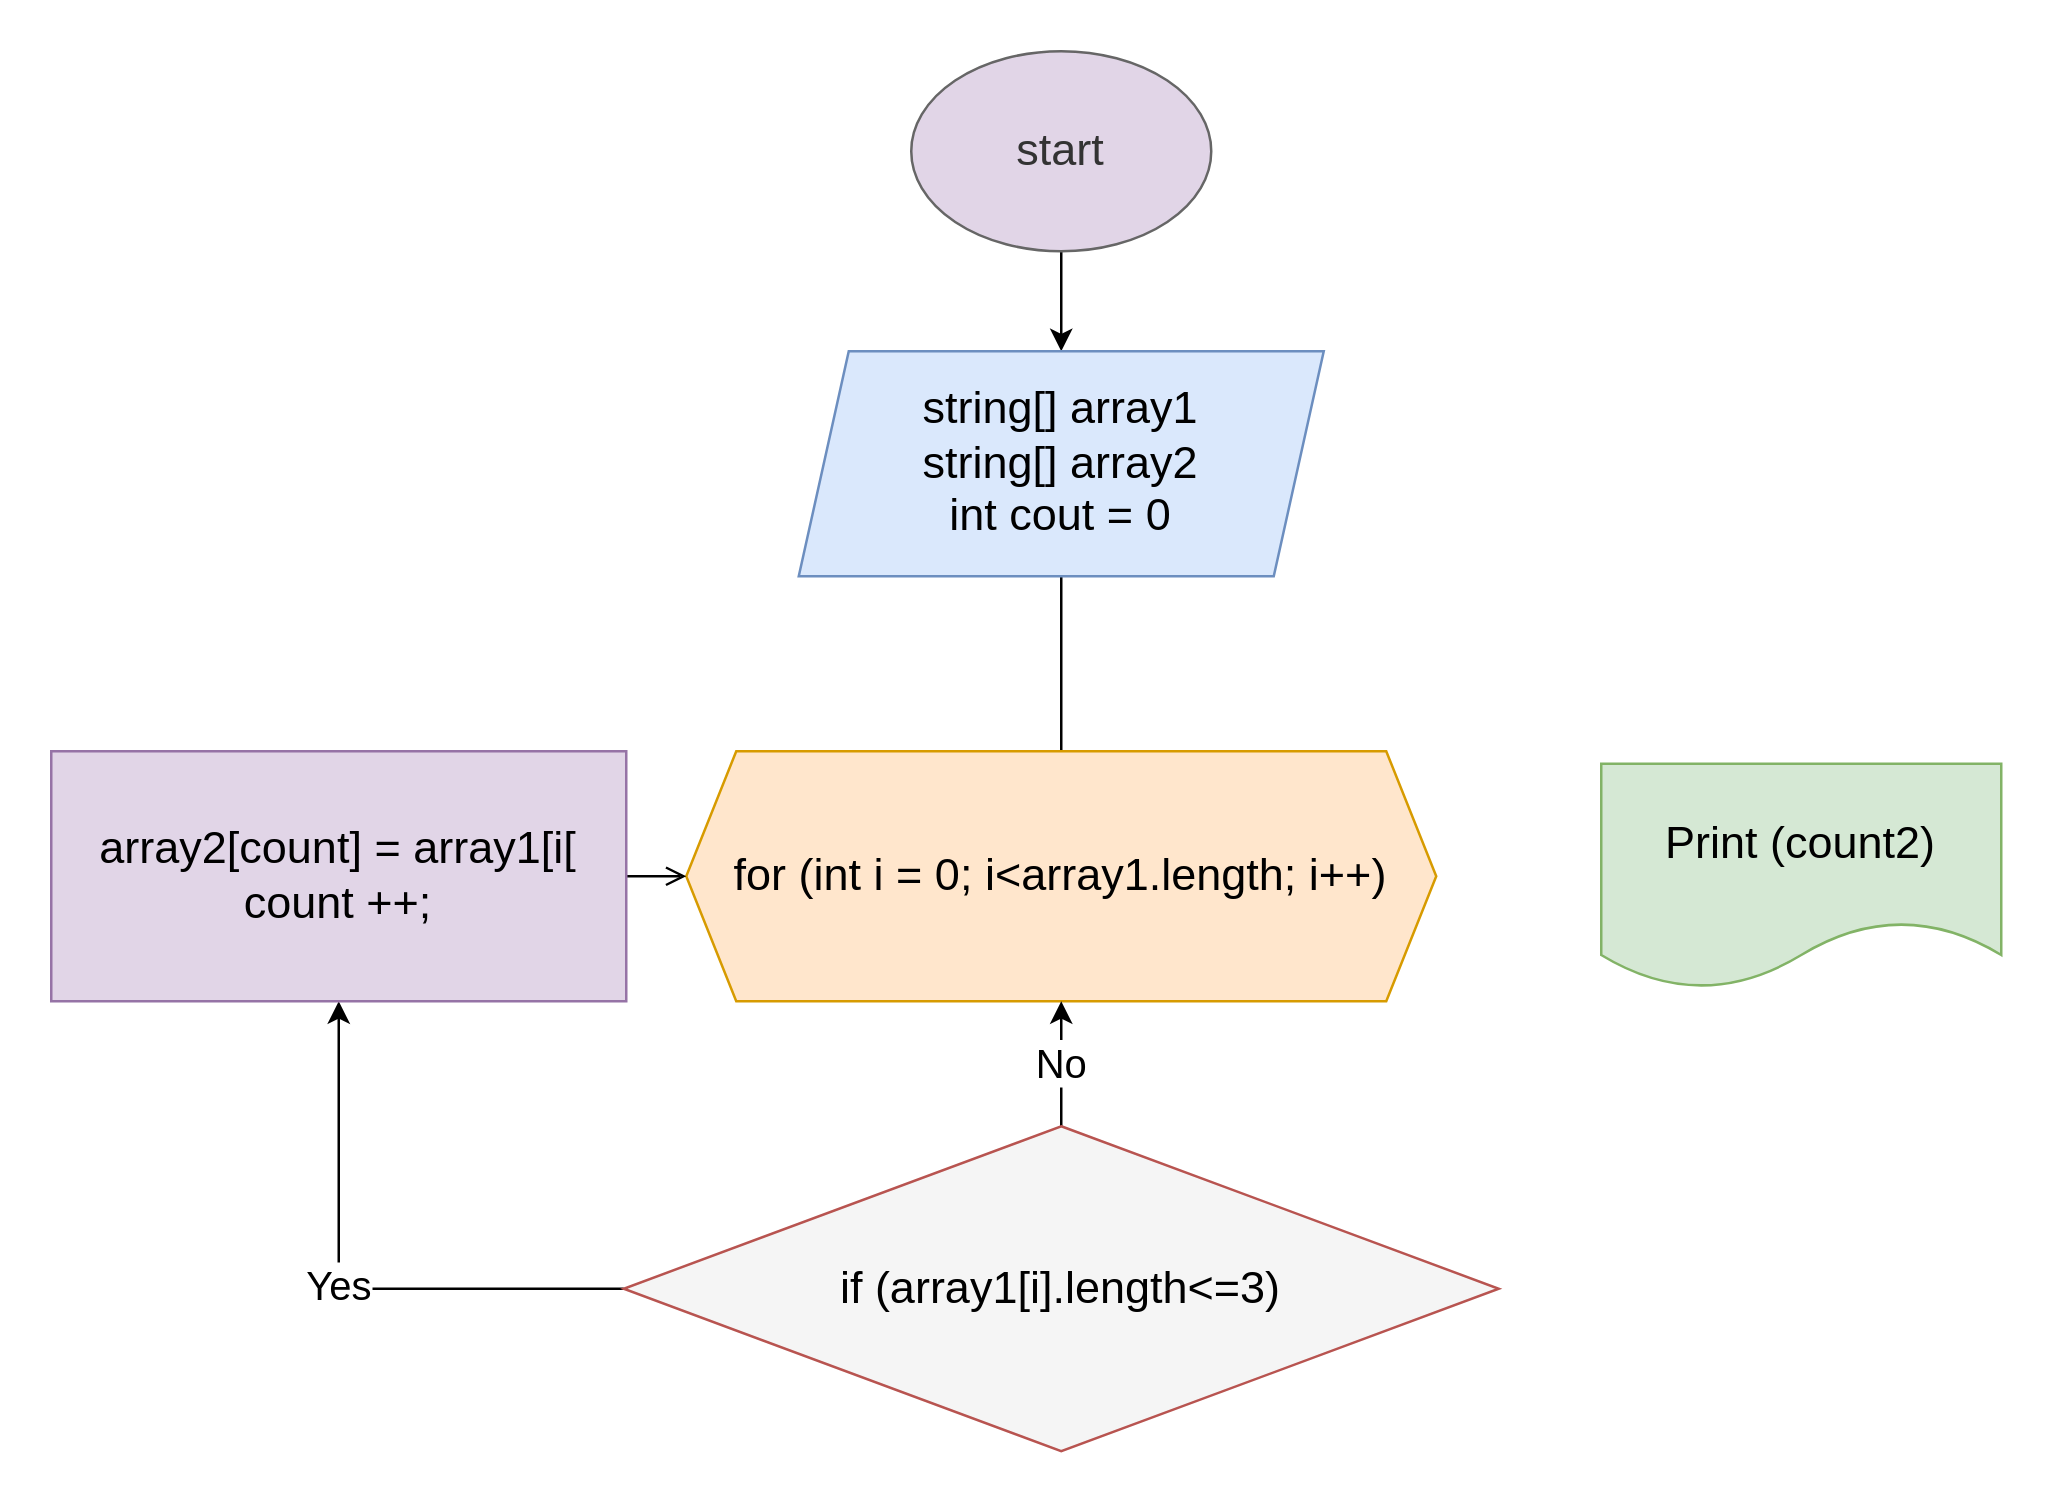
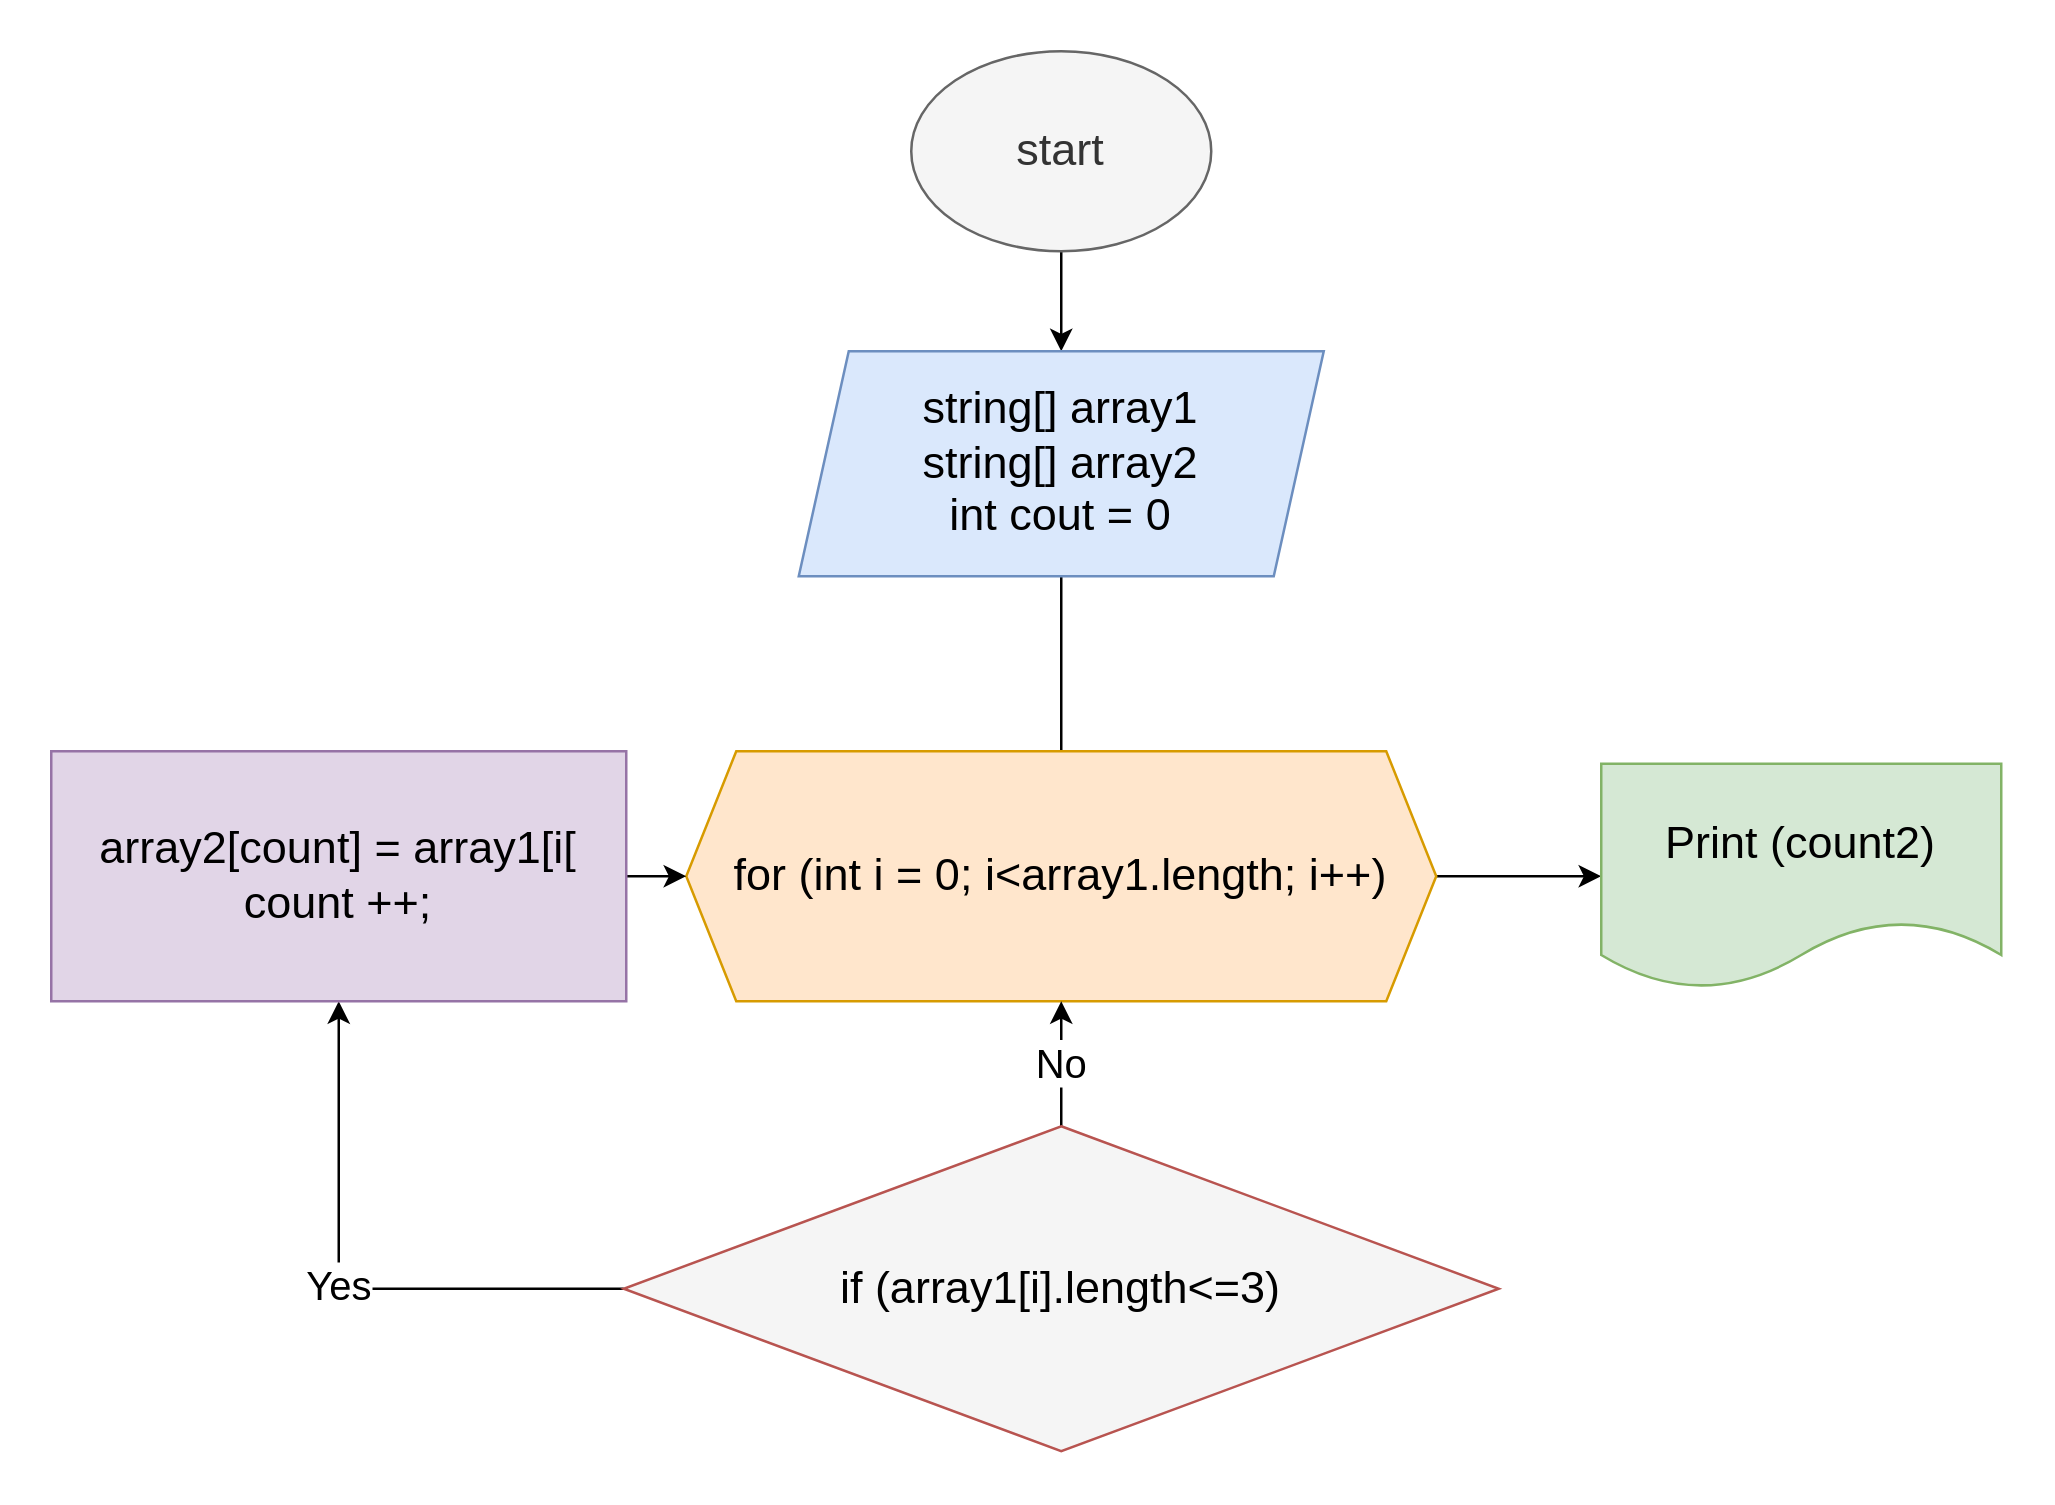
node "start": fillcolor #e1d5e7 -> #f5f5f5
edge "array2[count] = array1[i[ count ++;" -> "for (int i = 0; i<array1.length; i++)": arrowhead open -> classic
edge "for (int i = 0; i<array1.length; i++)" -> "Print (count2)": added
